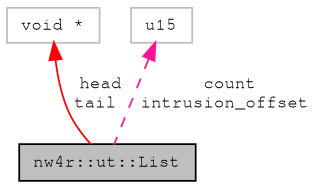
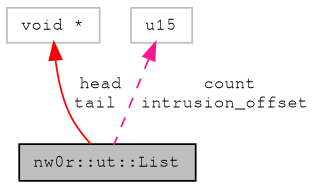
node "nw4r::ut::List": label "nw4r::ut::List" -> "nw0r::ut::List"
